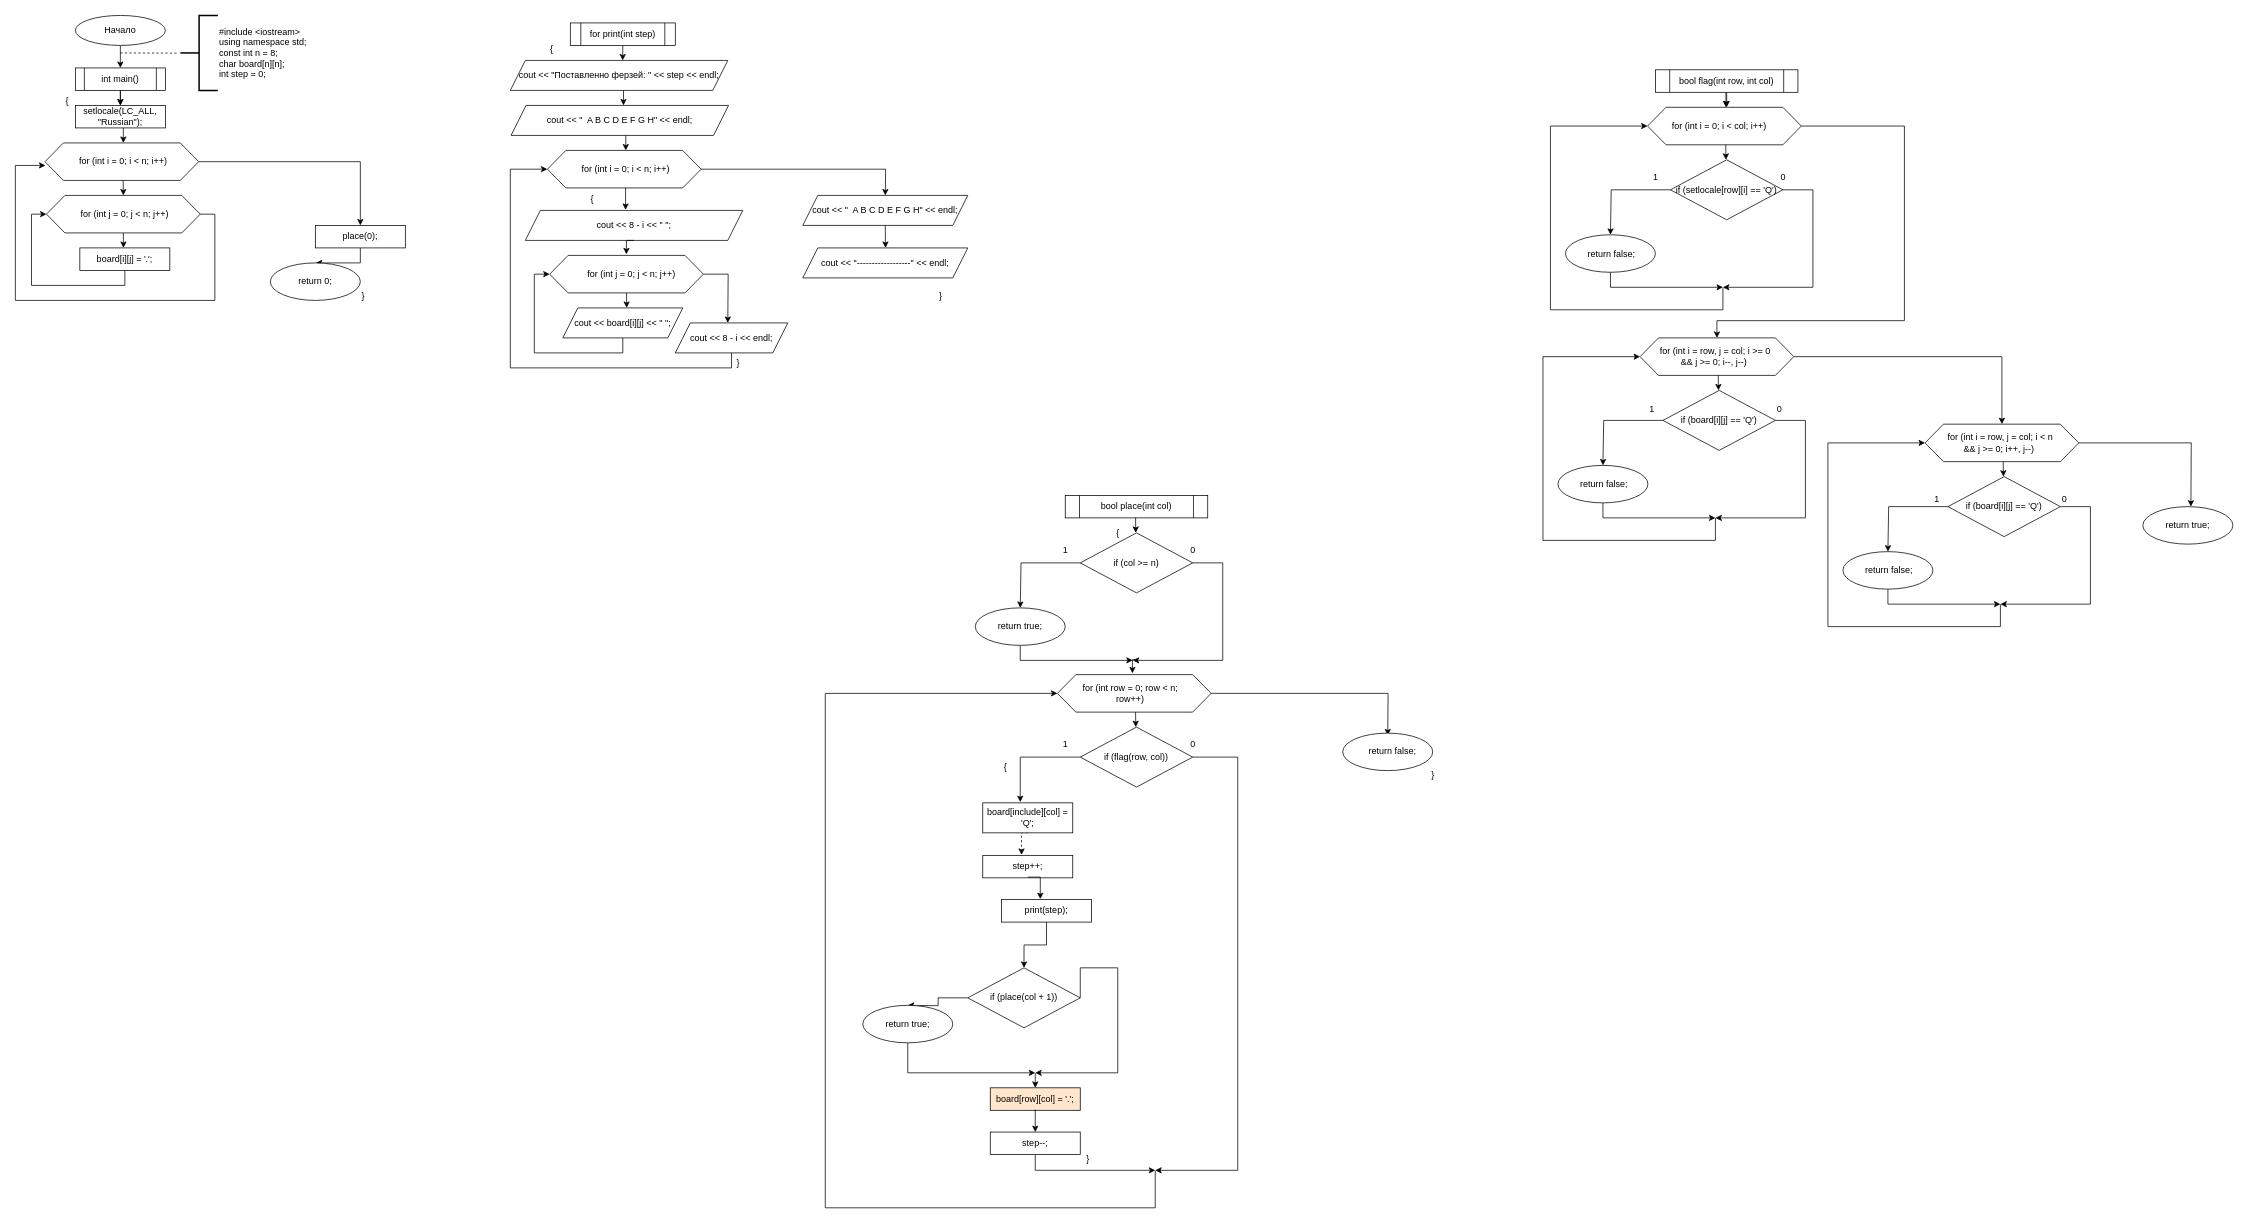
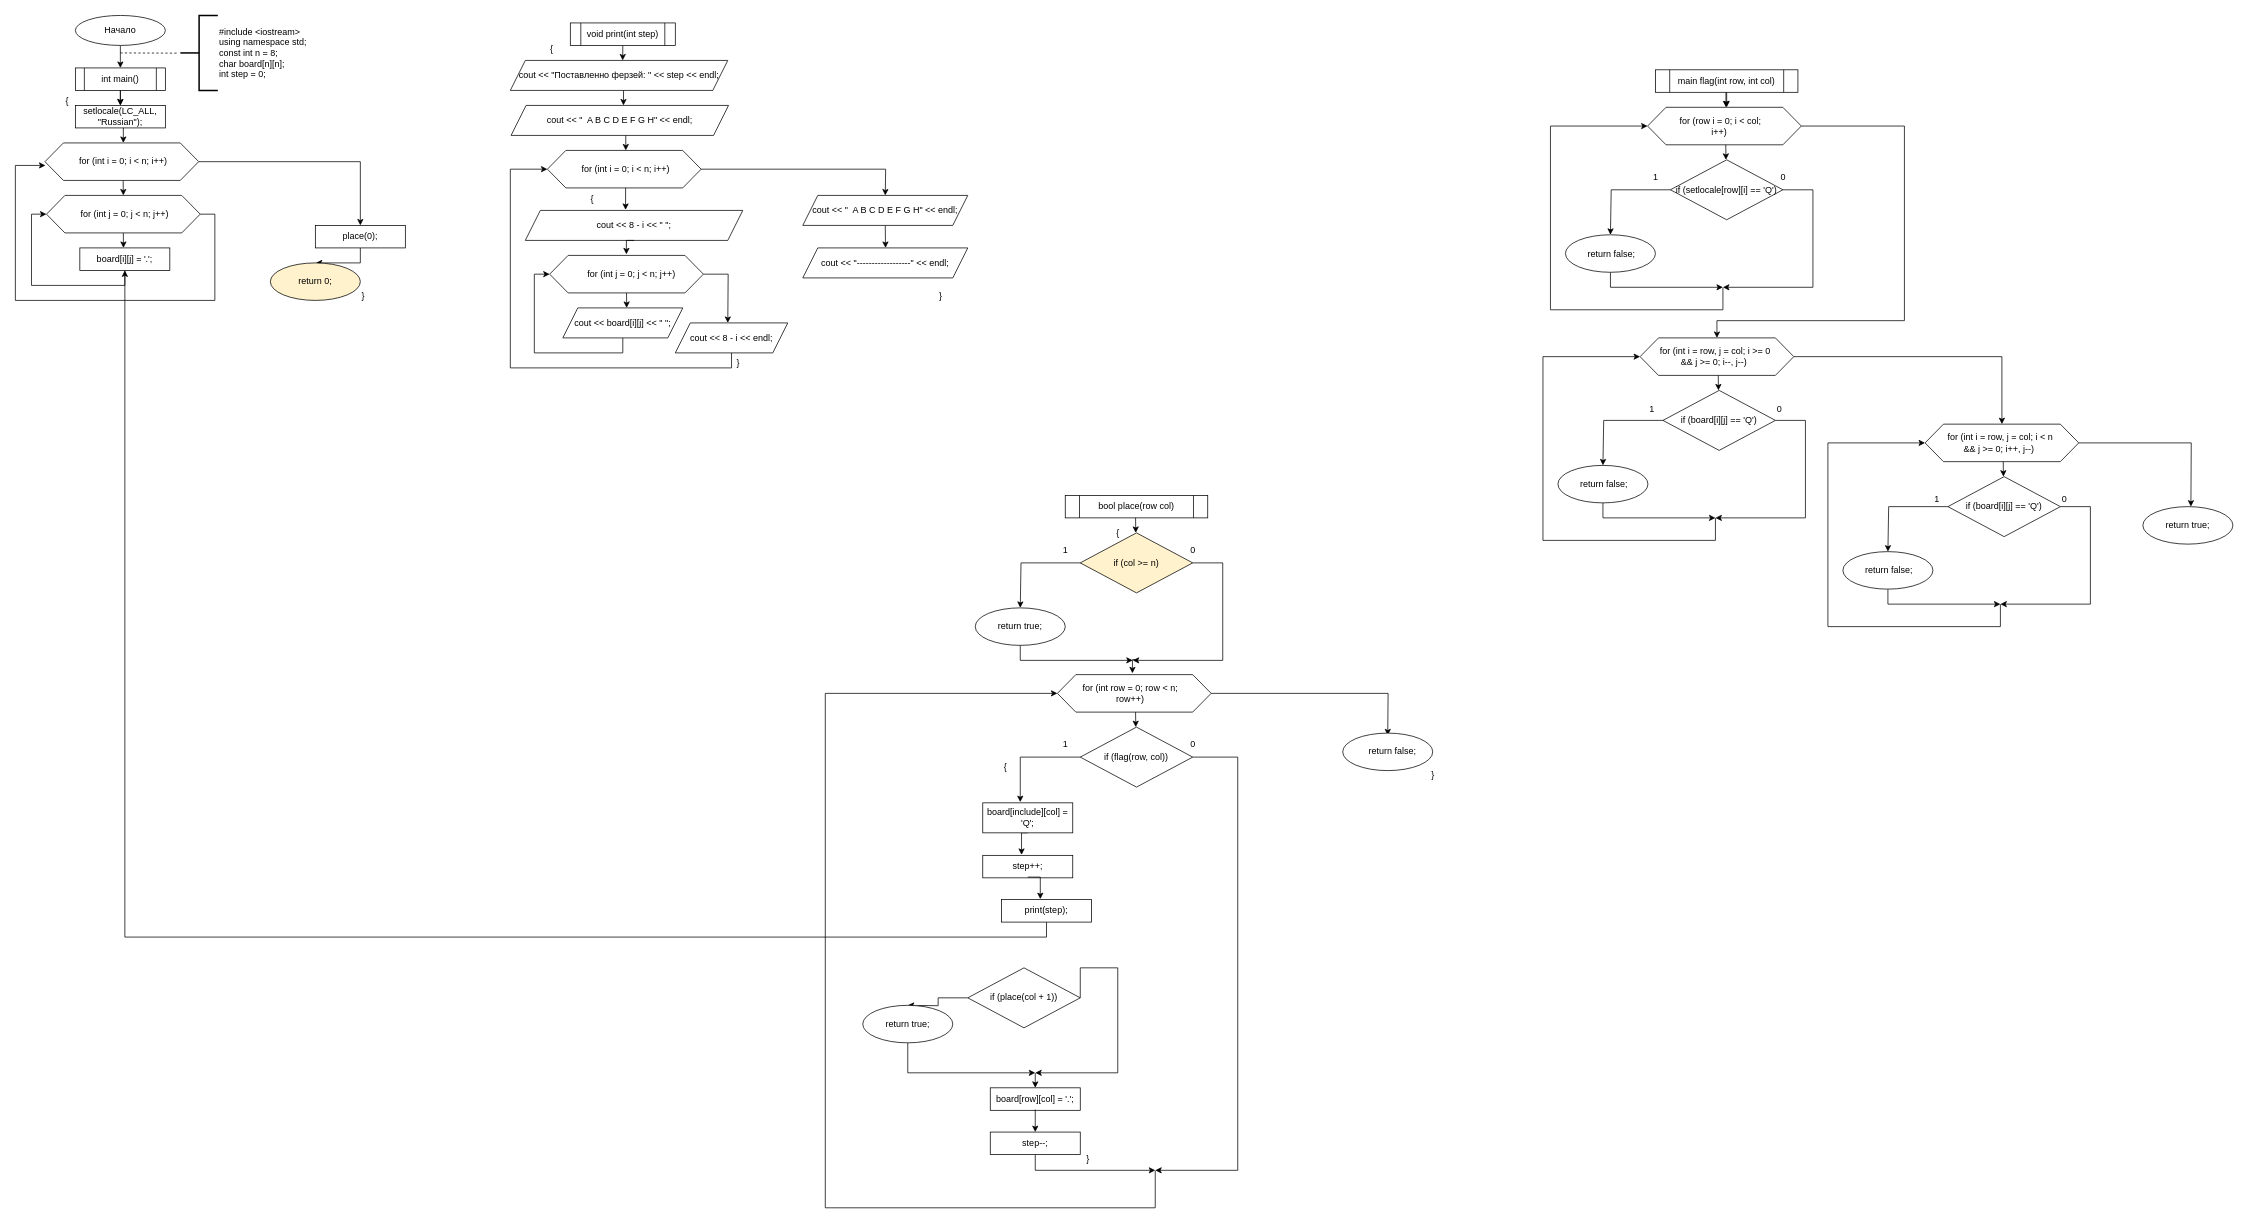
node "for print(int step)": label "for print(int step)" -> "void print(int step)"
node "bool flag(int row, int col)": label "bool flag(int row, int col)" -> "main flag(int row, int col)"
node "for (int i = 0; i < col; i++)": label "for (int i = 0; i < col; i++)" -> "for (row i = 0; i < col; i++)"
node "return 0;": fillcolor #ffffff -> #fff2cc
node "bool place(int col)": label "bool place(int col)" -> "bool place(row col)"
node "if (col >= n)": fillcolor #ffffff -> #fff2cc
edge "board[include][col] = 'Q';" -> "step++;": style dashed -> solid
edge "print(step);" -> "if (place(col + 1))": now "print(step);" -> "board[i][j] = '.';"
node "board[row][col] = '.';": fillcolor #ffe6cc -> #ffffff
